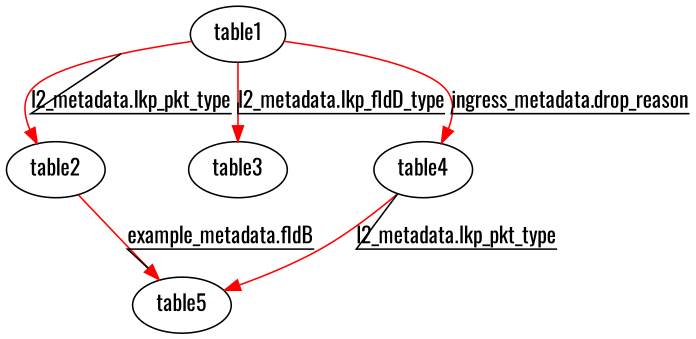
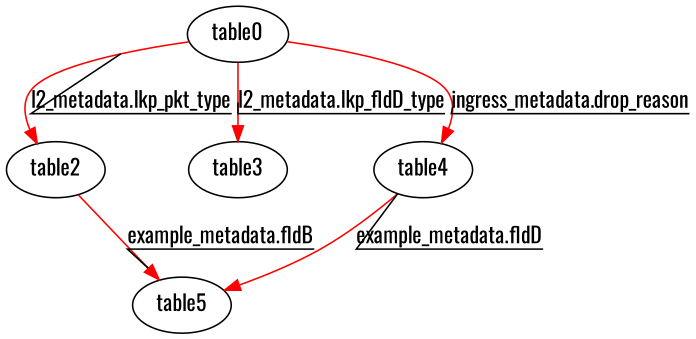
node "table1": label "table1" -> "table0"
edge "table4" -> "table5": label "l2_metadata.lkp_pkt_type" -> "example_metadata.fldD"
